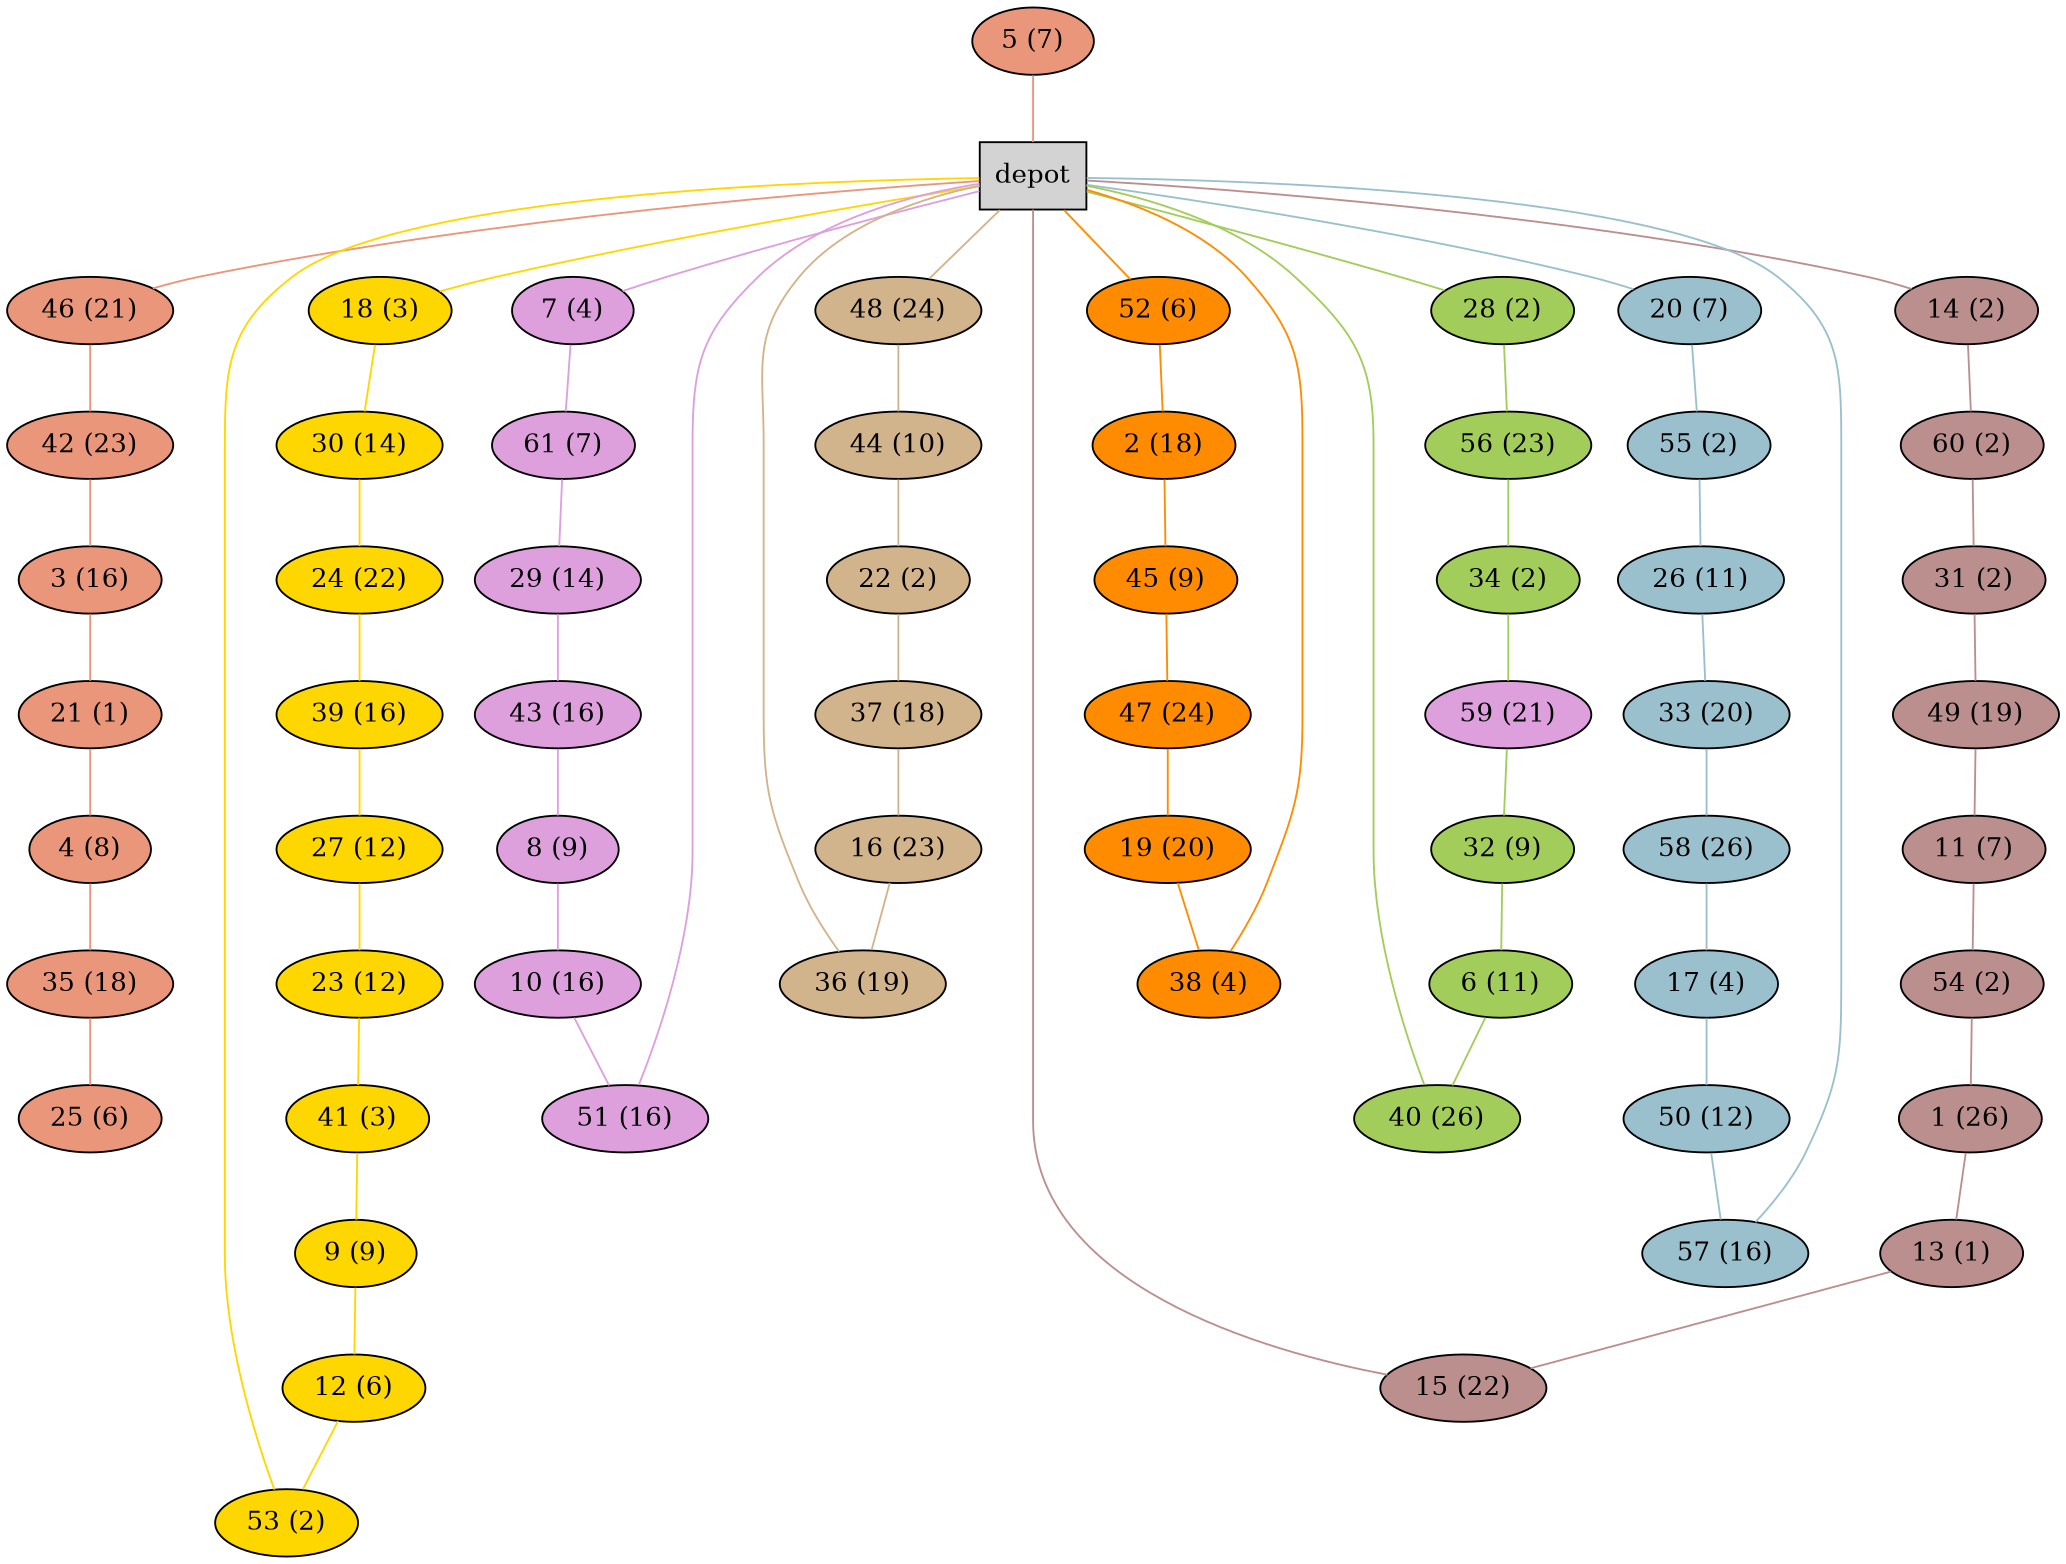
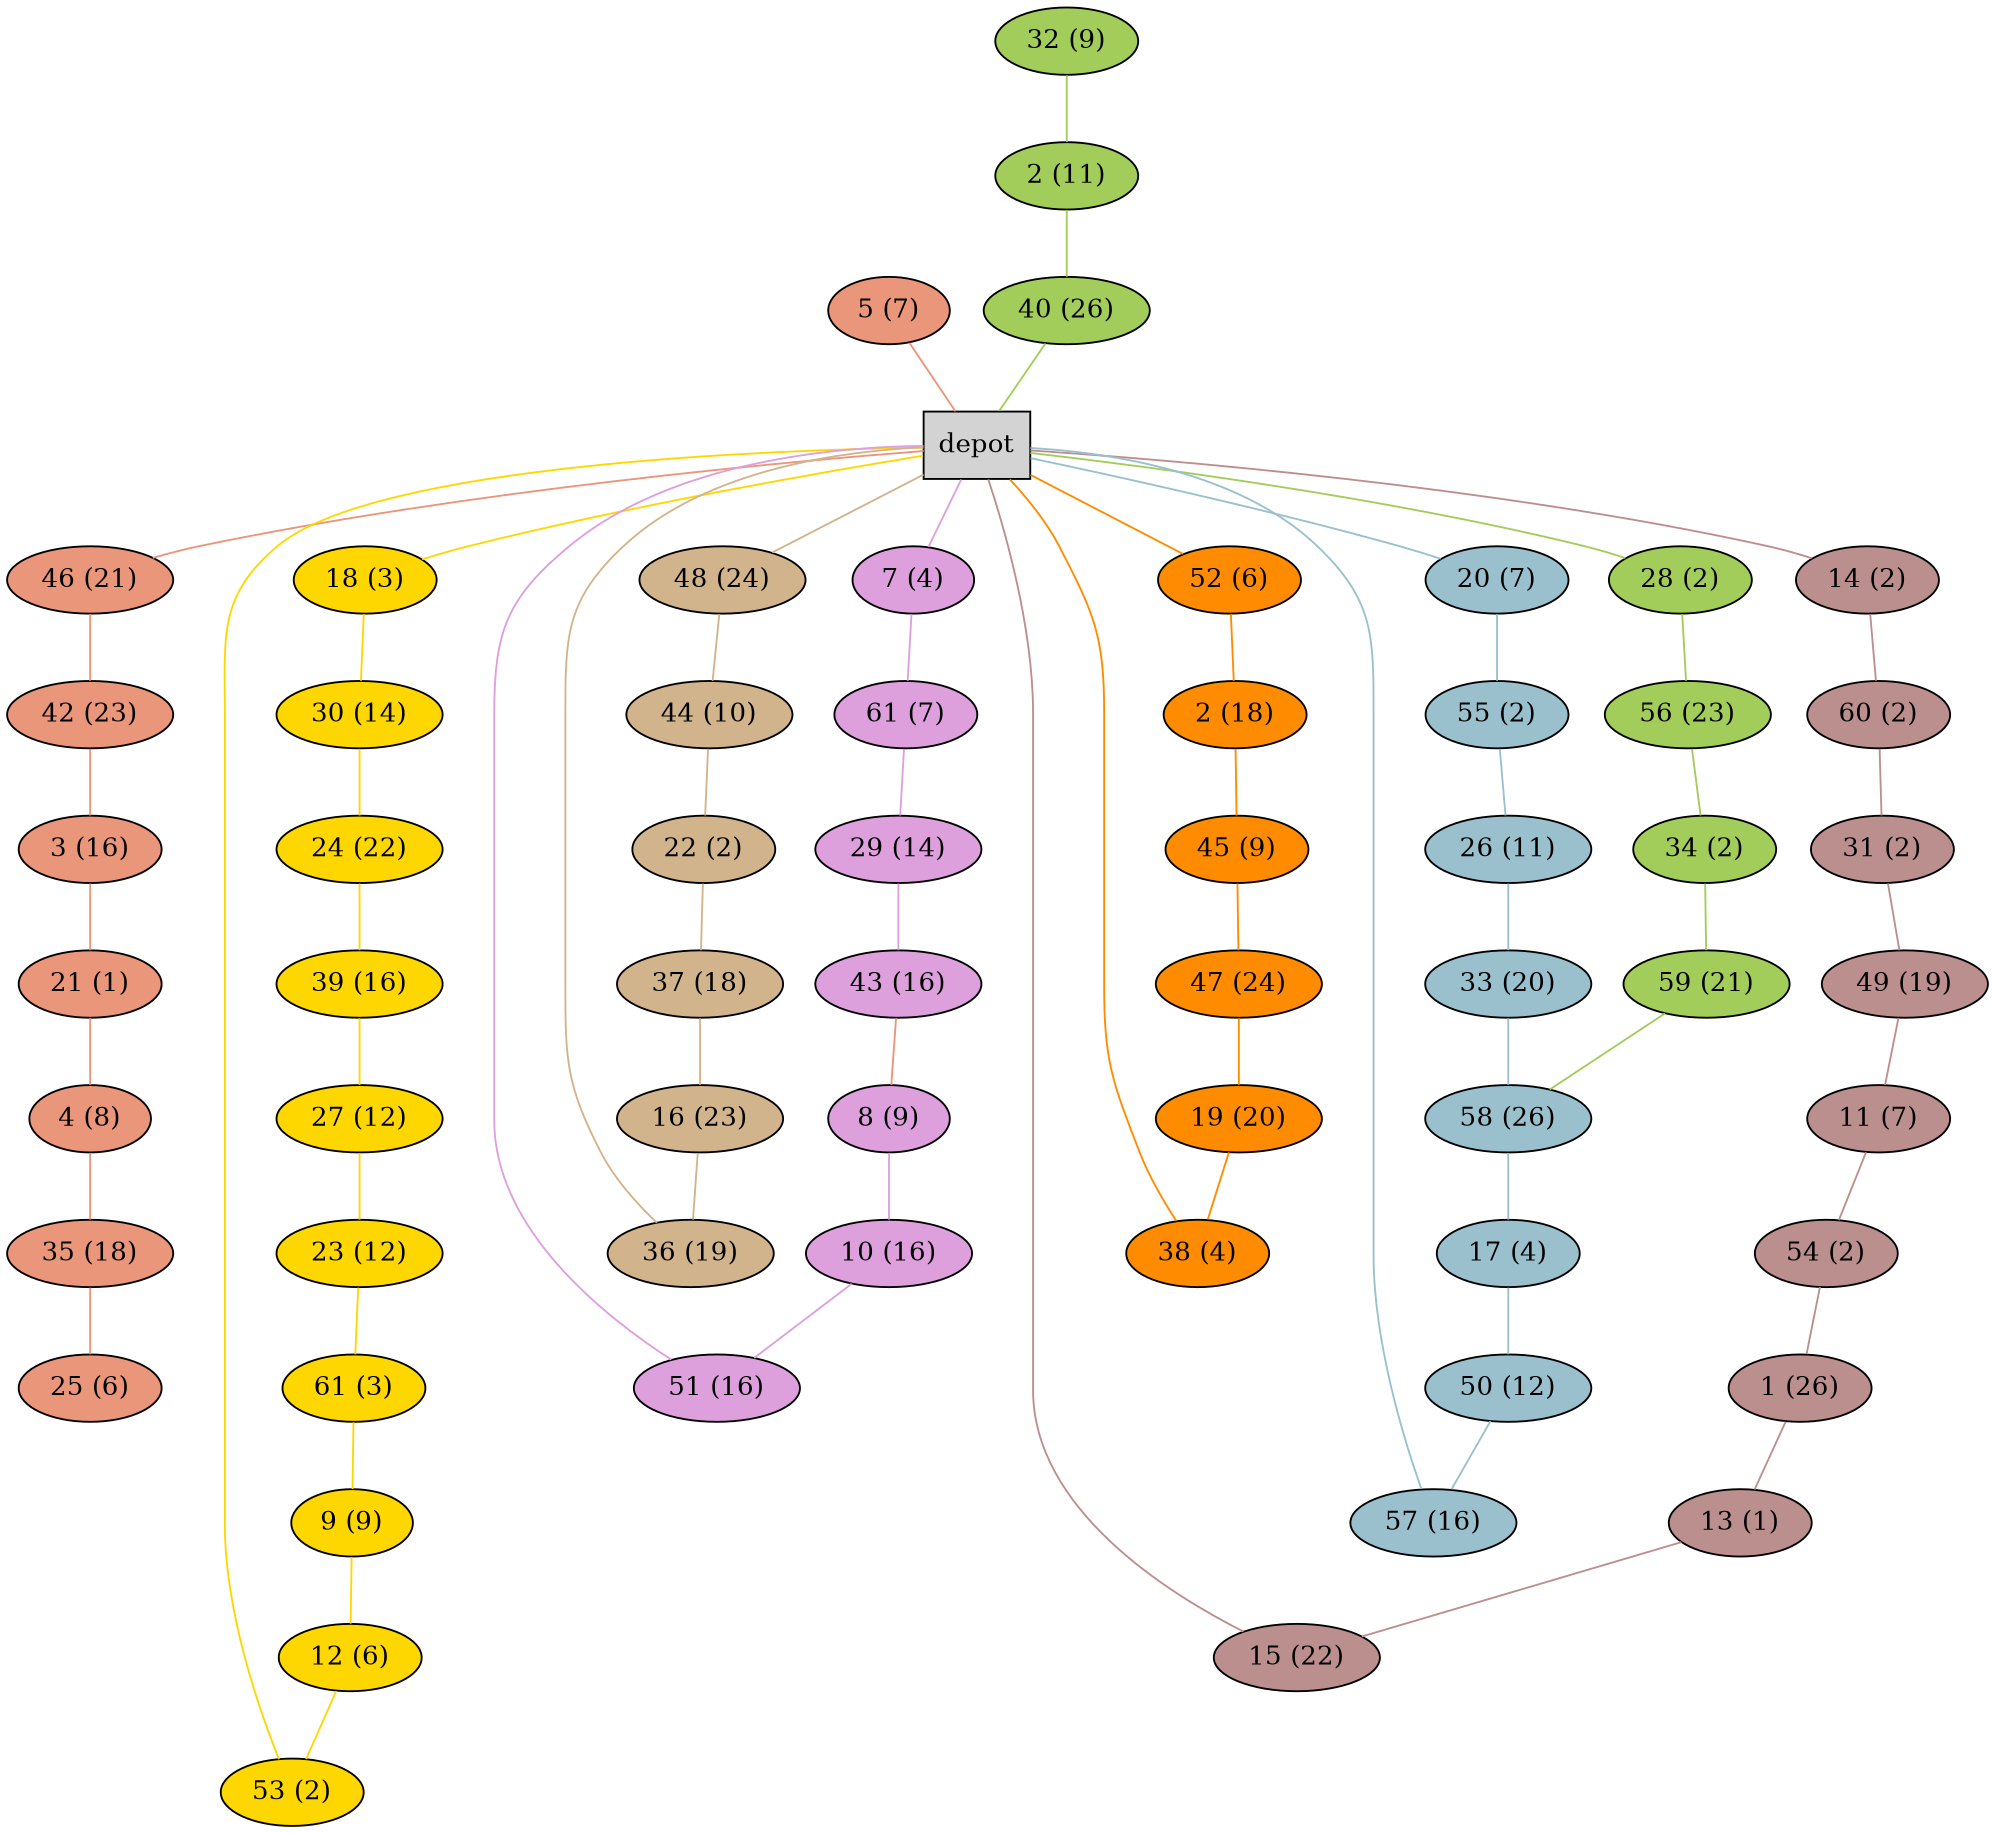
node "59 (21)": fillcolor plum -> darkolivegreen3
edge "43 (16)" -- "8 (9)": color plum -> darksalmon
edge "59 (21)" -- "32 (9)": now "59 (21)" -- "58 (26)"
node "6 (11)": label "6 (11)" -> "2 (11)"
node "41 (3)": label "41 (3)" -> "61 (3)"
